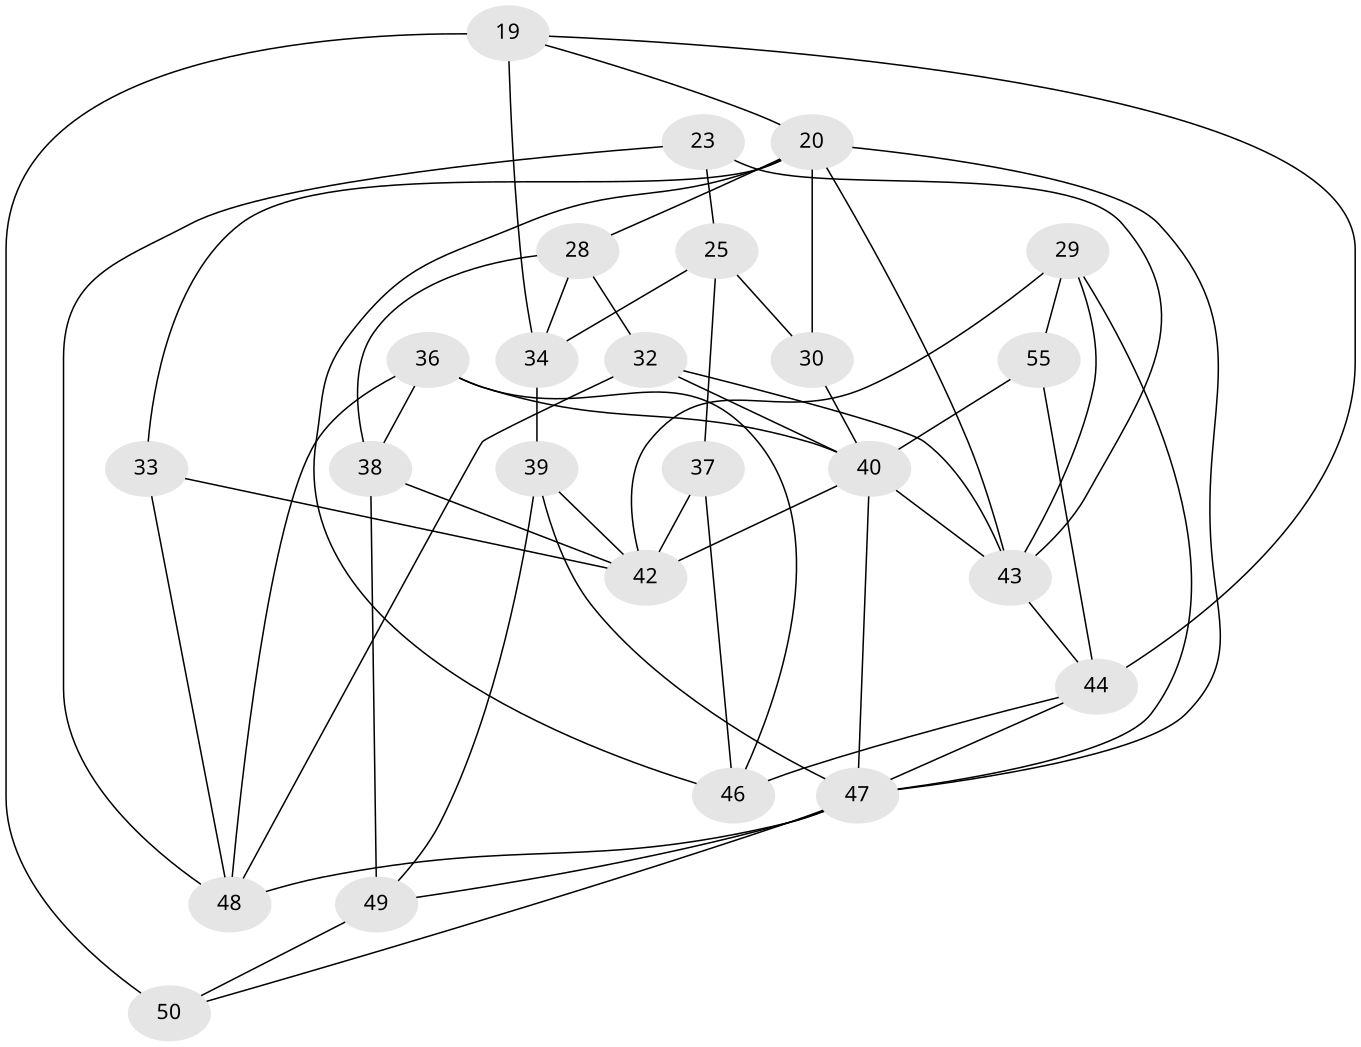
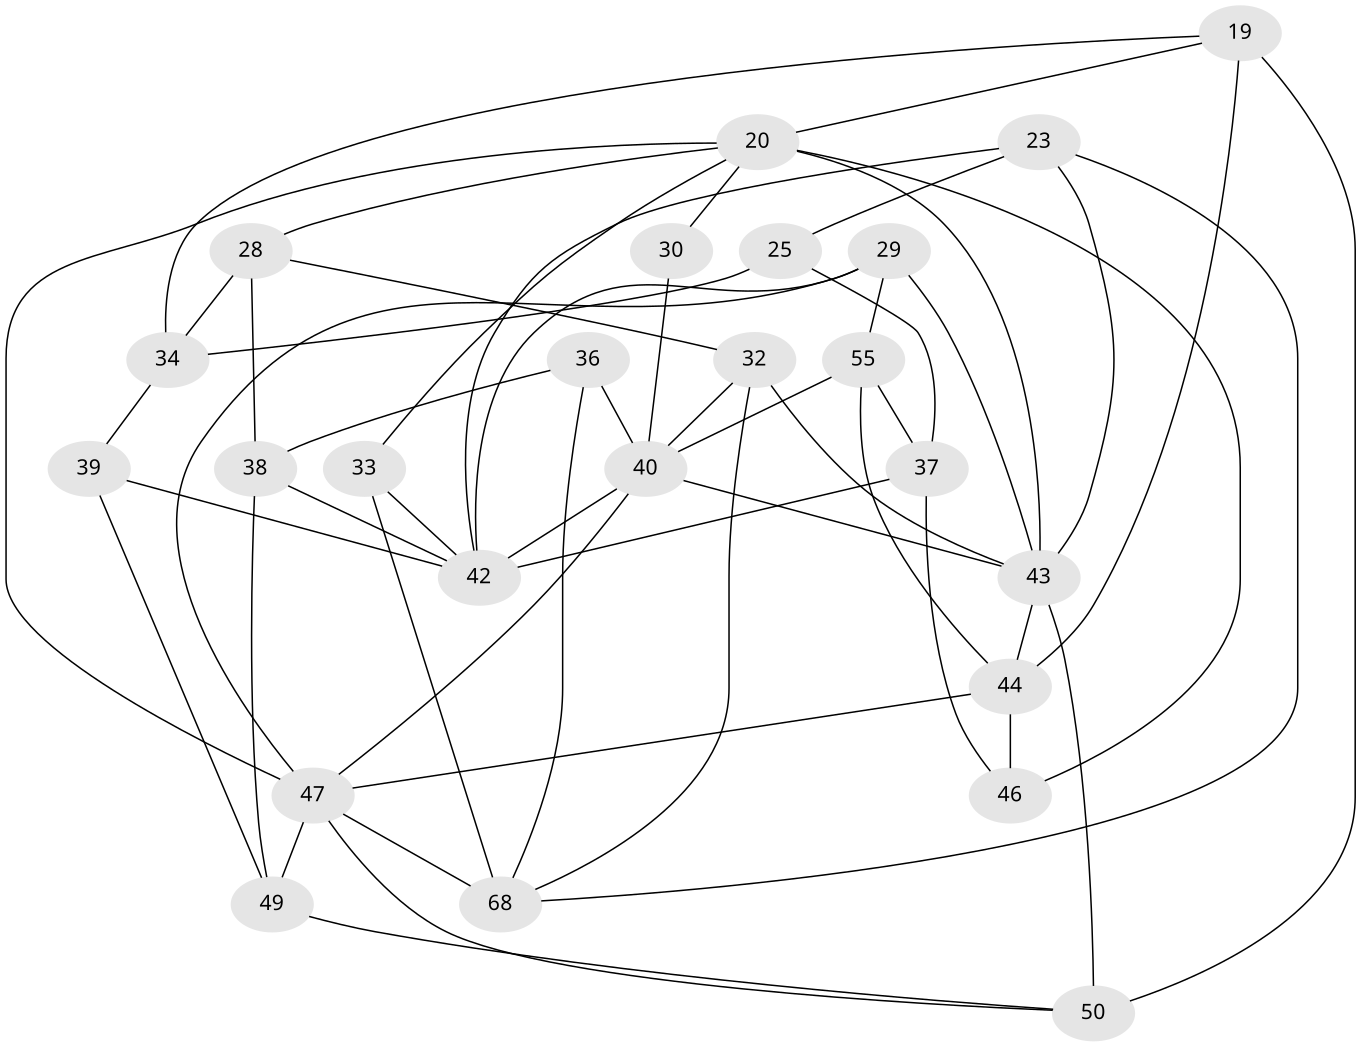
edge "23" -- "42": added
edge "25" -- "30": removed
edge "55" -- "37": added
edge "36" -- "46": removed
edge "39" -- "47": removed
edge "43" -- "50": added
node "48": label "48" -> "68"
